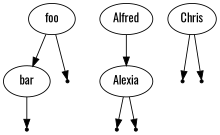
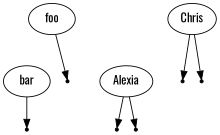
node "Alfred": removed
edge "foo" -> "bar": removed
